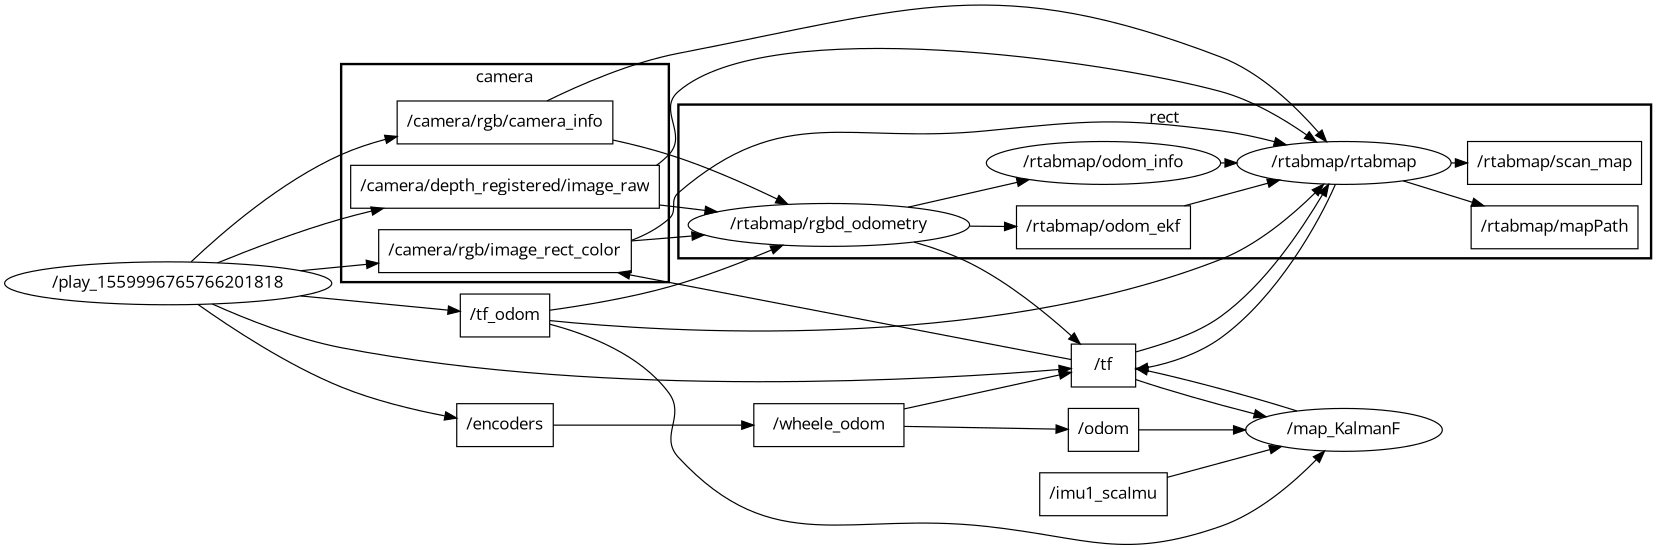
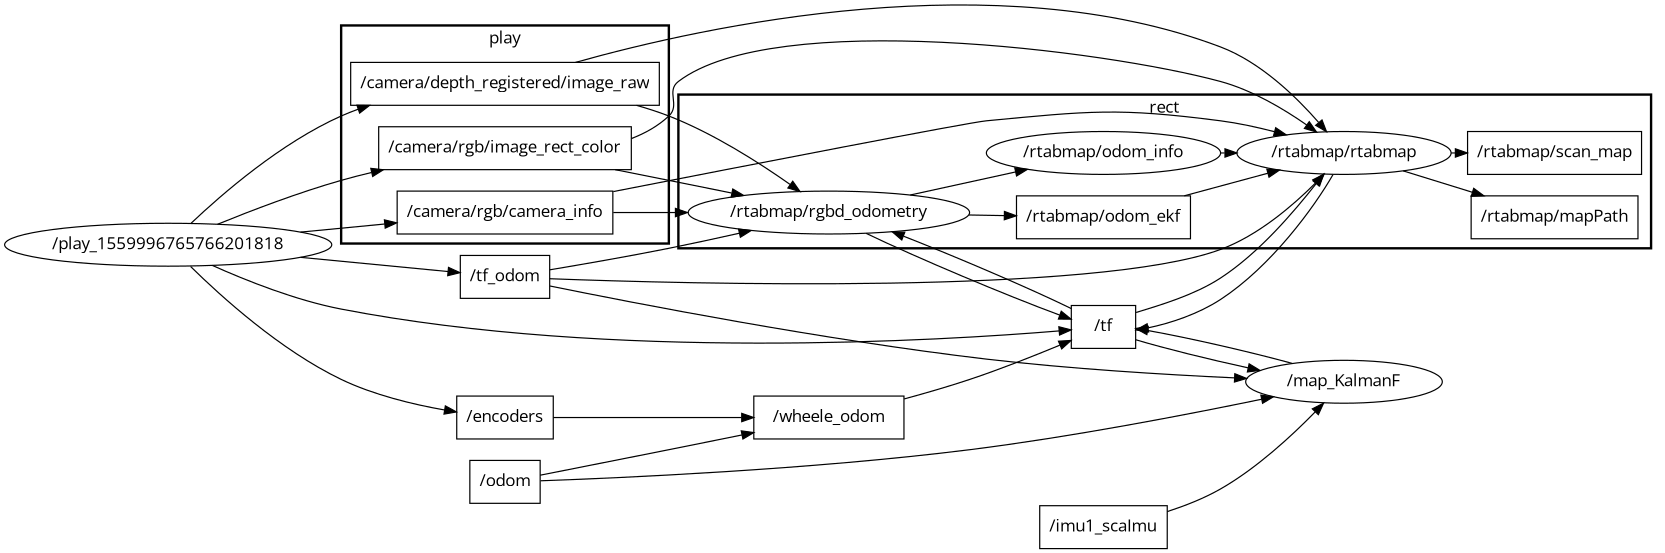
cluster "camera": label "camera" -> "play"
edge "/tf" -> "/camera/rgb/image_rect_color": now "/tf" -> "/rtabmap/rgbd_odometry"
edge "/wheele_odom" -> "/odom": reversed
